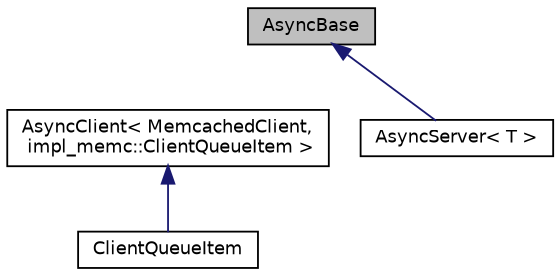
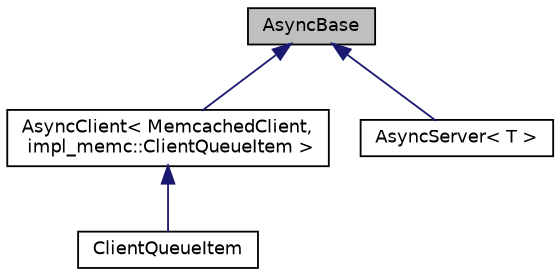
edge "AsyncClient< MemcachedClient, impl_memc::ClientQueueItem >" -> "AsyncBase": added
